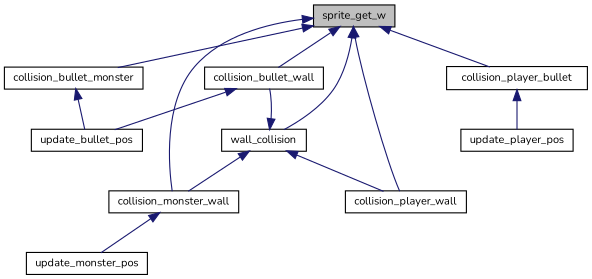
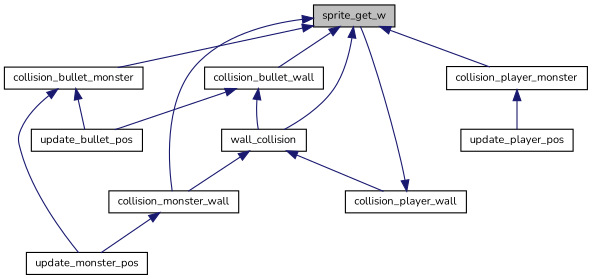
node "collision_player_bullet": label "collision_player_bullet" -> "collision_player_monster"
edge "collision_bullet_wall" -> "wall_collision": reversed
edge "collision_player_wall" -> "sprite_get_w": reversed
edge "update_monster_pos" -> "collision_bullet_monster": added
